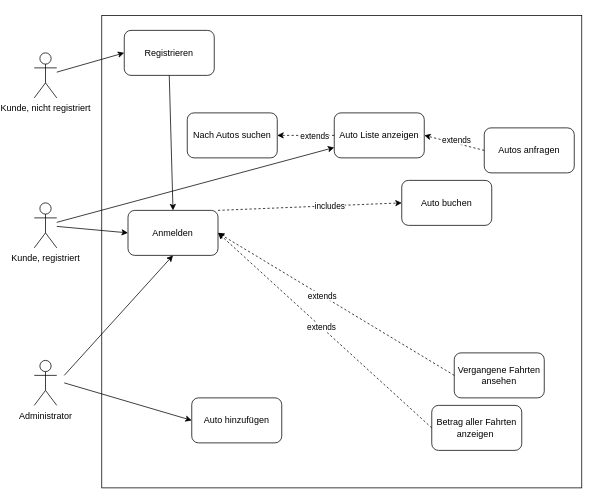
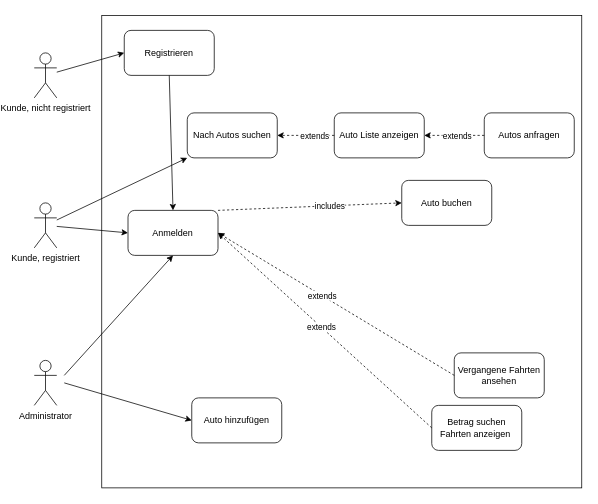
node "Autos anfragen": moved (529, 150) -> (529, 135)
edge "Kunde, registriert" -> "Auto Liste anzeigen": now "Kunde, registriert" -> "Nach Autos suchen"
node "Betrag aller Fahrten anzeigen": label "Betrag aller Fahrten anzeigen" -> "Betrag suchen Fahrten anzeigen"
